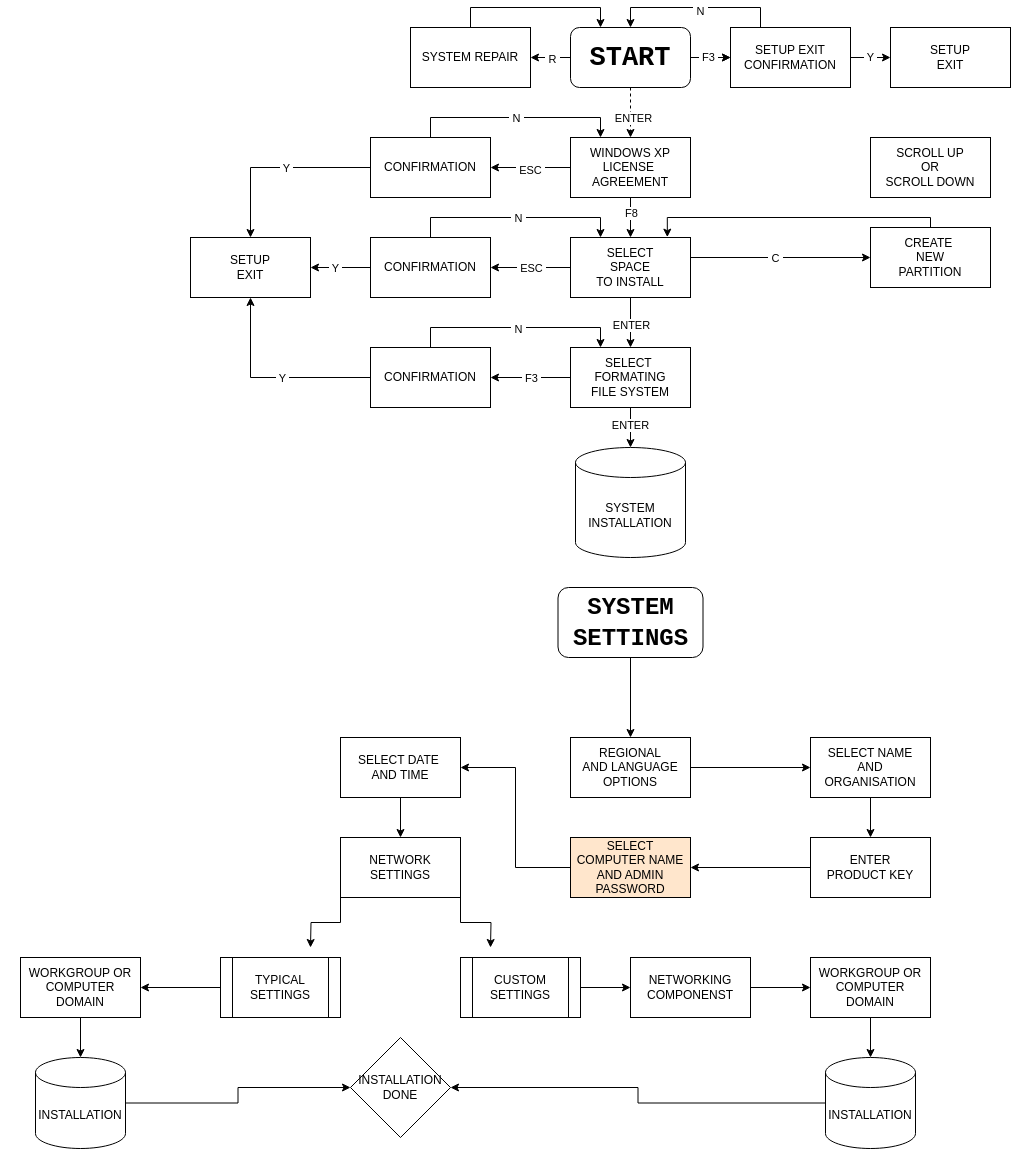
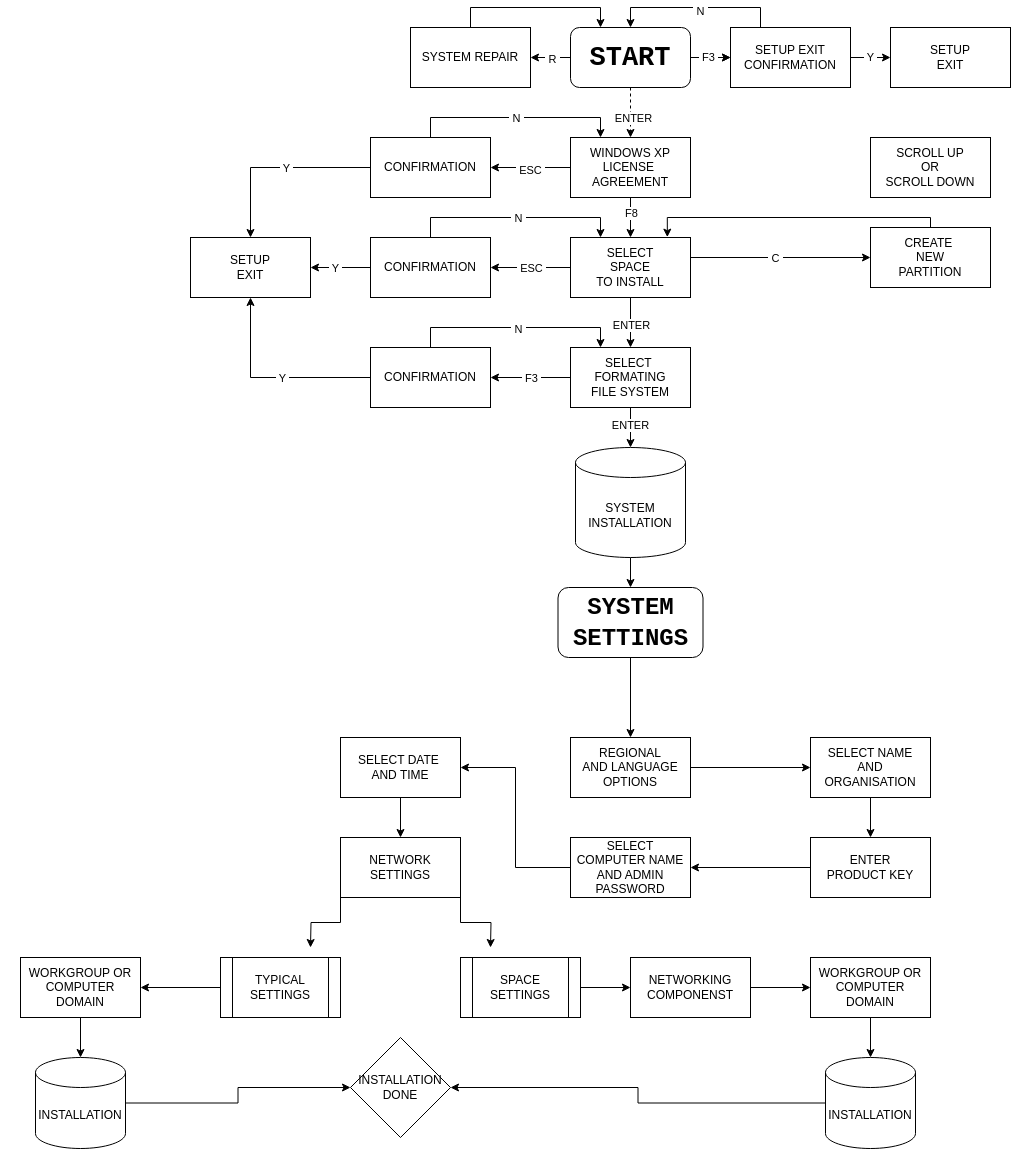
edge "SYSTEM INSTALLATION" -> "SYSTEM SETTINGS": added
node "SELECT COMPUTER NAME AND ADMIN PASSWORD": fillcolor #ffe6cc -> #ffffff
node "CUSTOM SETTINGS": label "CUSTOM SETTINGS" -> "SPACE SETTINGS"
